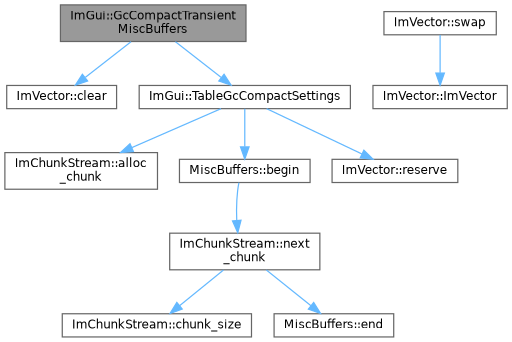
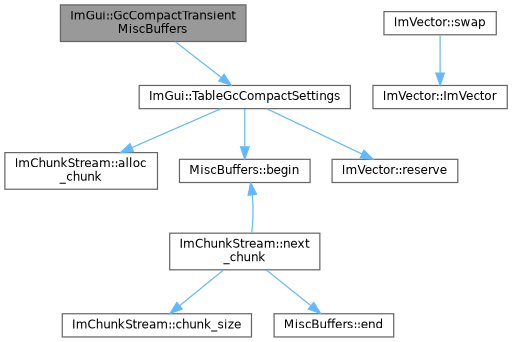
node "ImVector::clear": removed
edge "MiscBuffers::begin" -> "ImChunkStream::next _chunk": reversed
